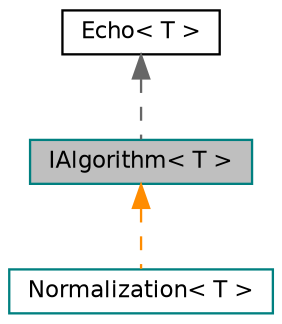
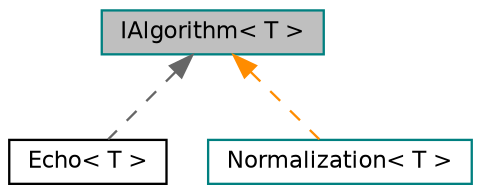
edge "IAlgorithm< T >" -> "Echo< T >": reversed
